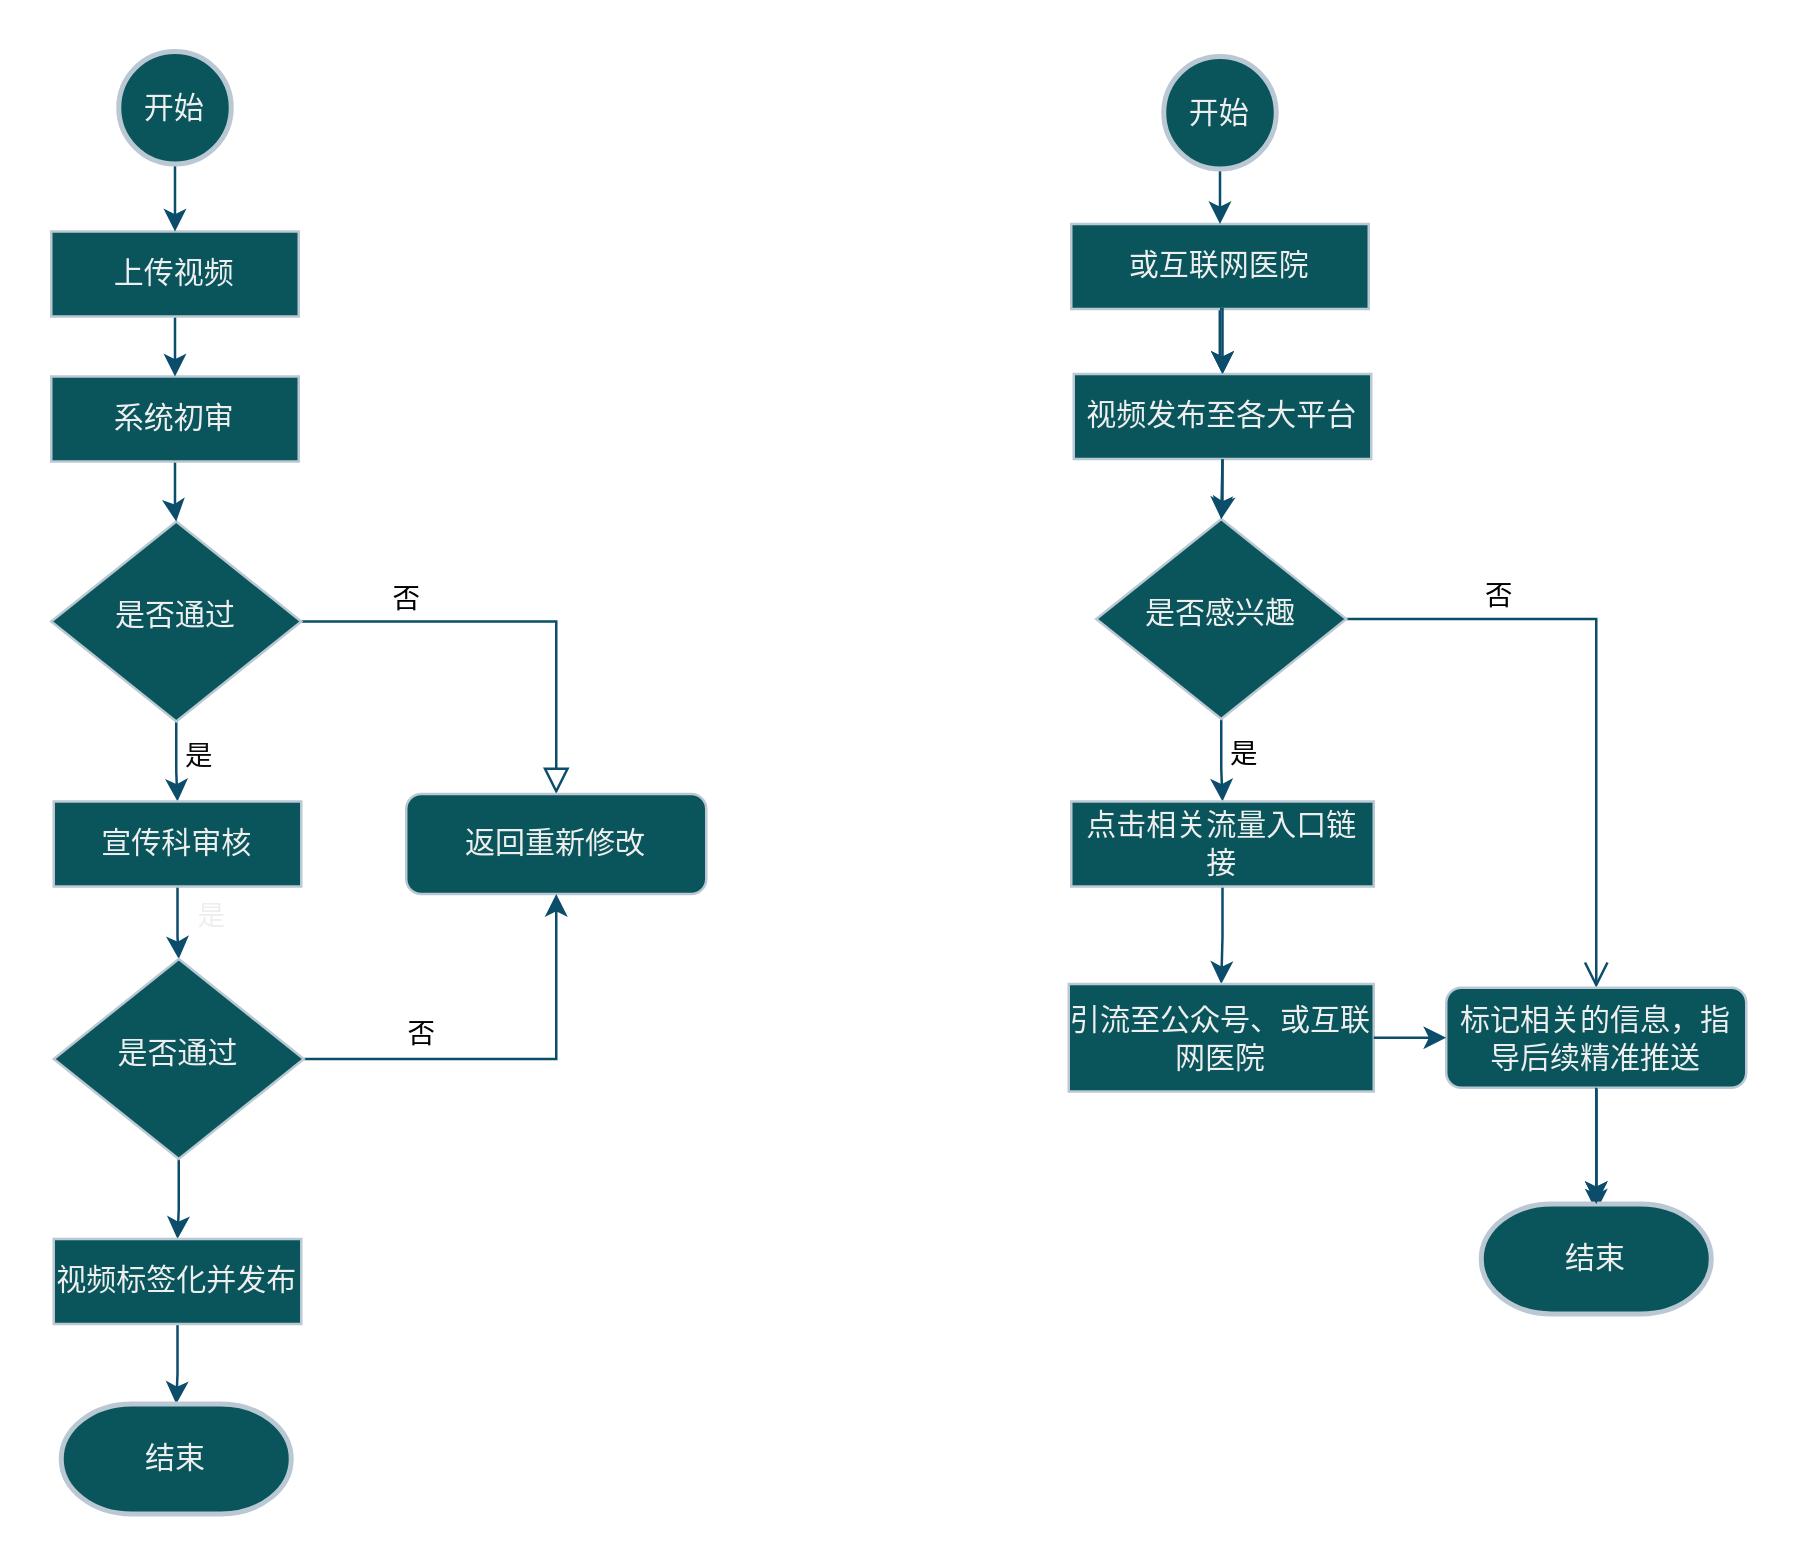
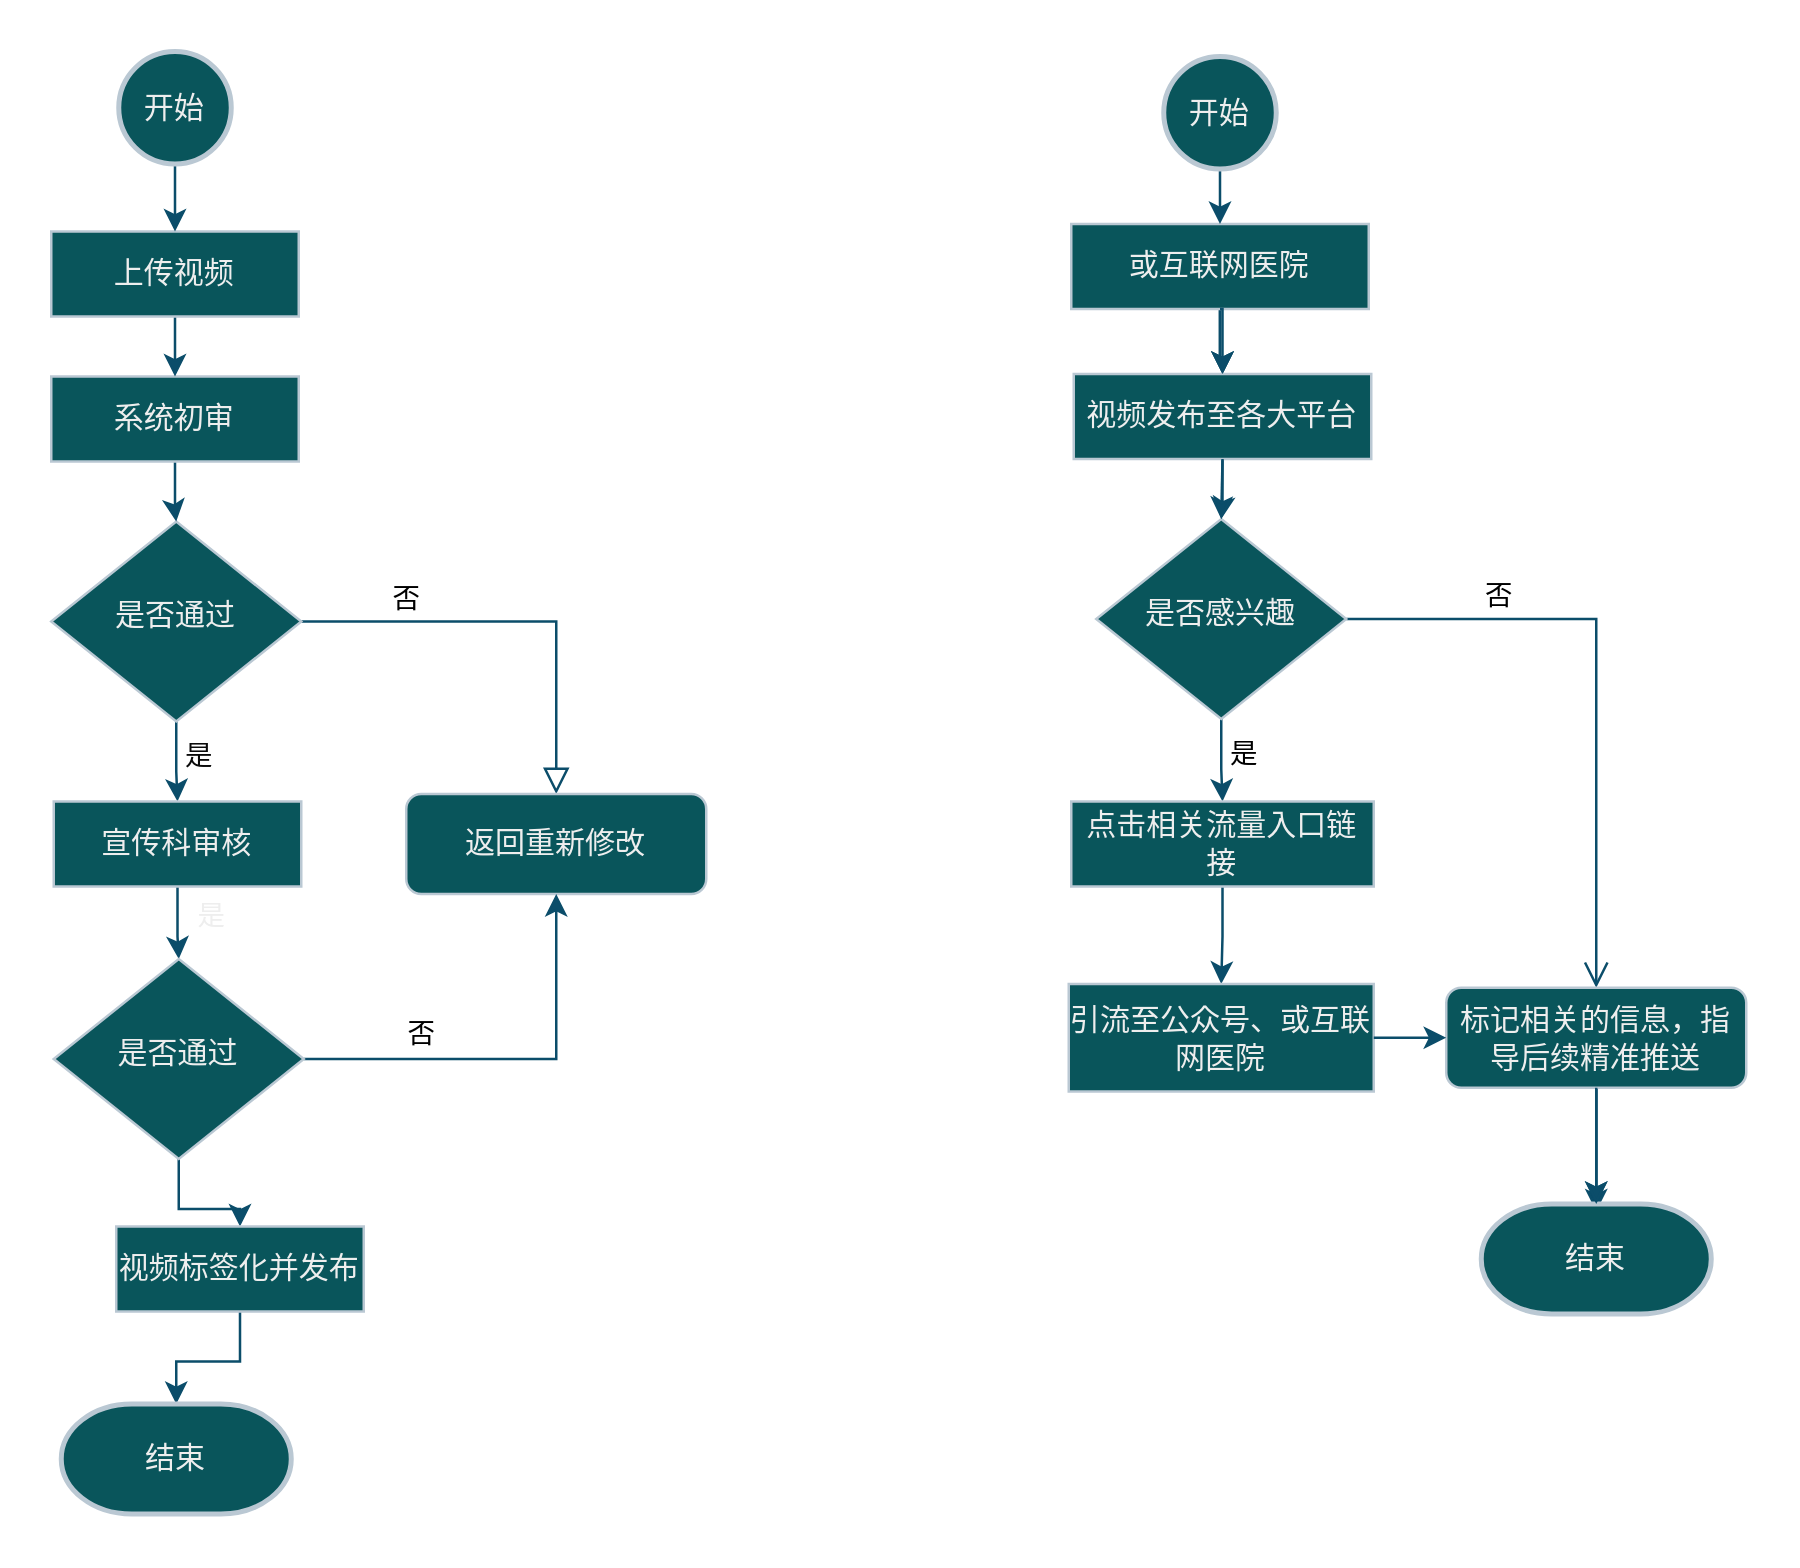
node "视频标签化并发布": moved (178, 1281) -> (240, 1269)
